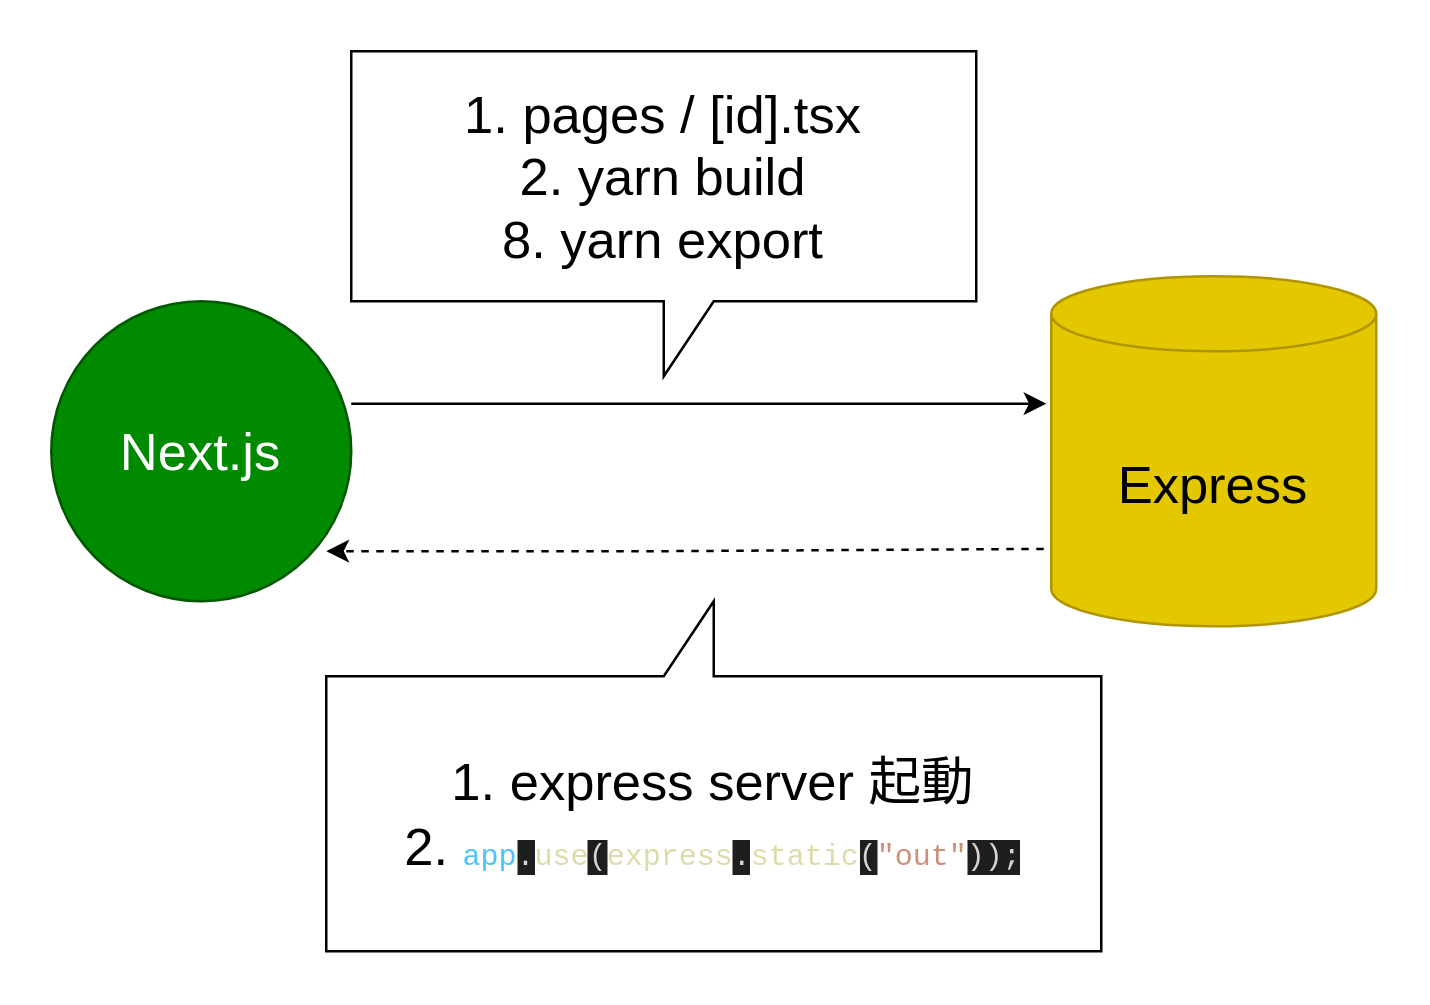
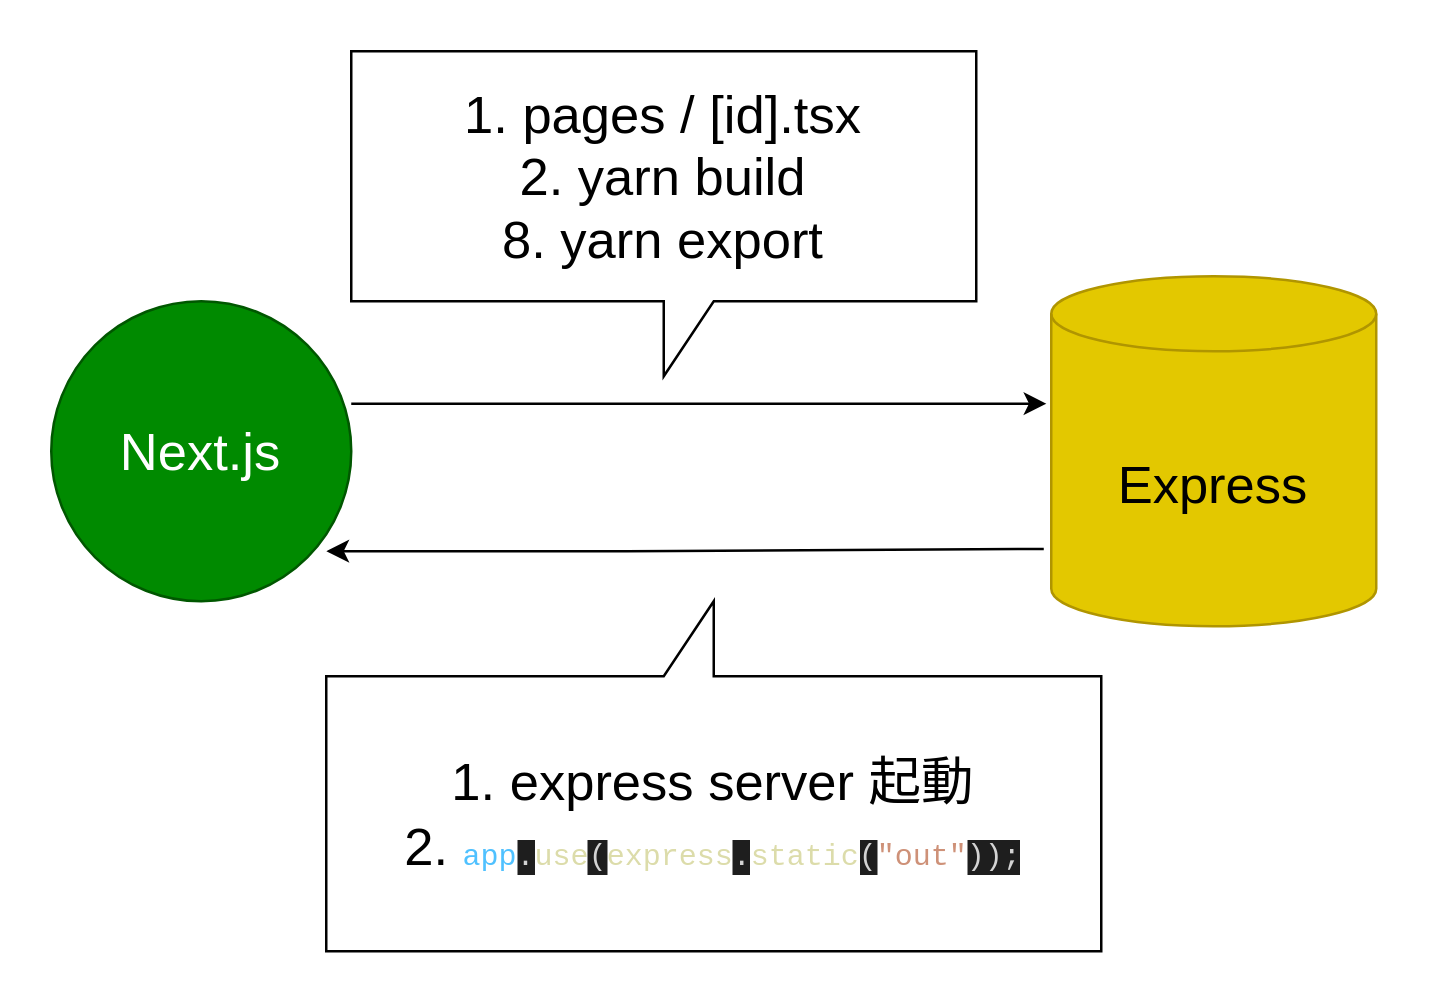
edge "Express" -> "Next.js": style dashed -> solid
